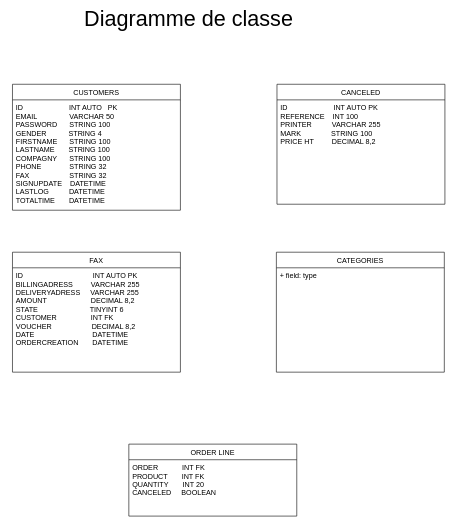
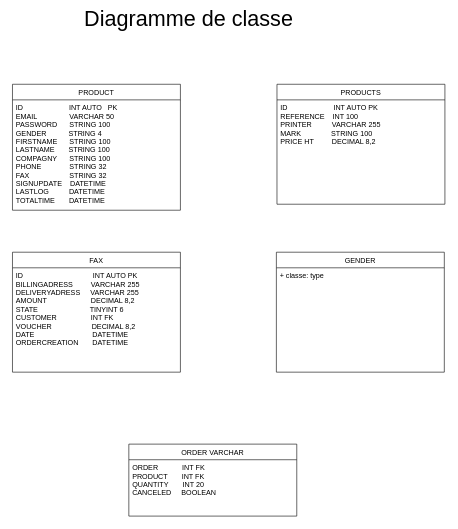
node "CUSTOMERS": label "CUSTOMERS" -> "PRODUCT"
node "CANCELED": label "CANCELED" -> "PRODUCTS"
node "CATEGORIES": label "CATEGORIES" -> "GENDER"
node "+ field: type": label "+ field: type" -> "+ classe: type"
node "ORDER LINE": label "ORDER LINE" -> "ORDER VARCHAR"
